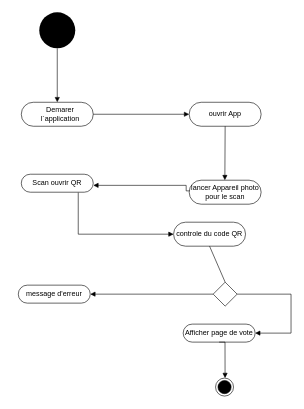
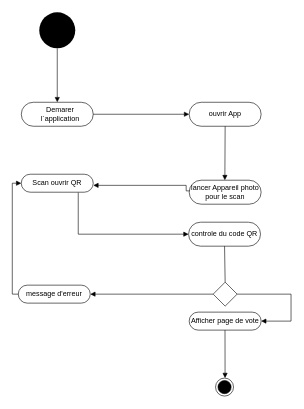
edge "message d'erreur" -> "Scan ouvrir QR": added
node "controle du code QR": moved (210, 234) -> (225, 234)
node "Afficher page de vote": moved (219, 333) -> (225, 321)
